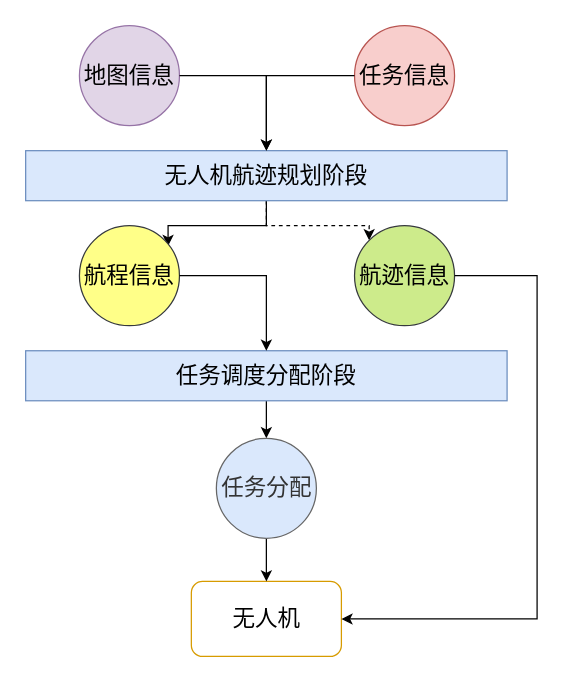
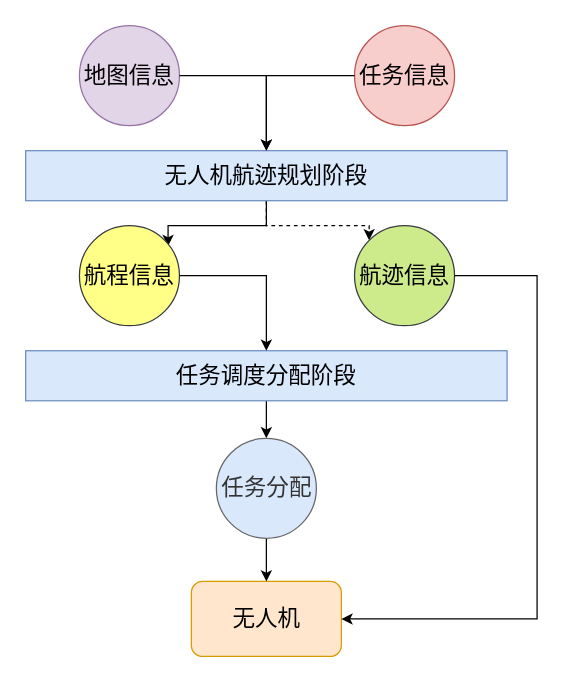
node "无人机": fillcolor #ffffff -> #ffe6cc
